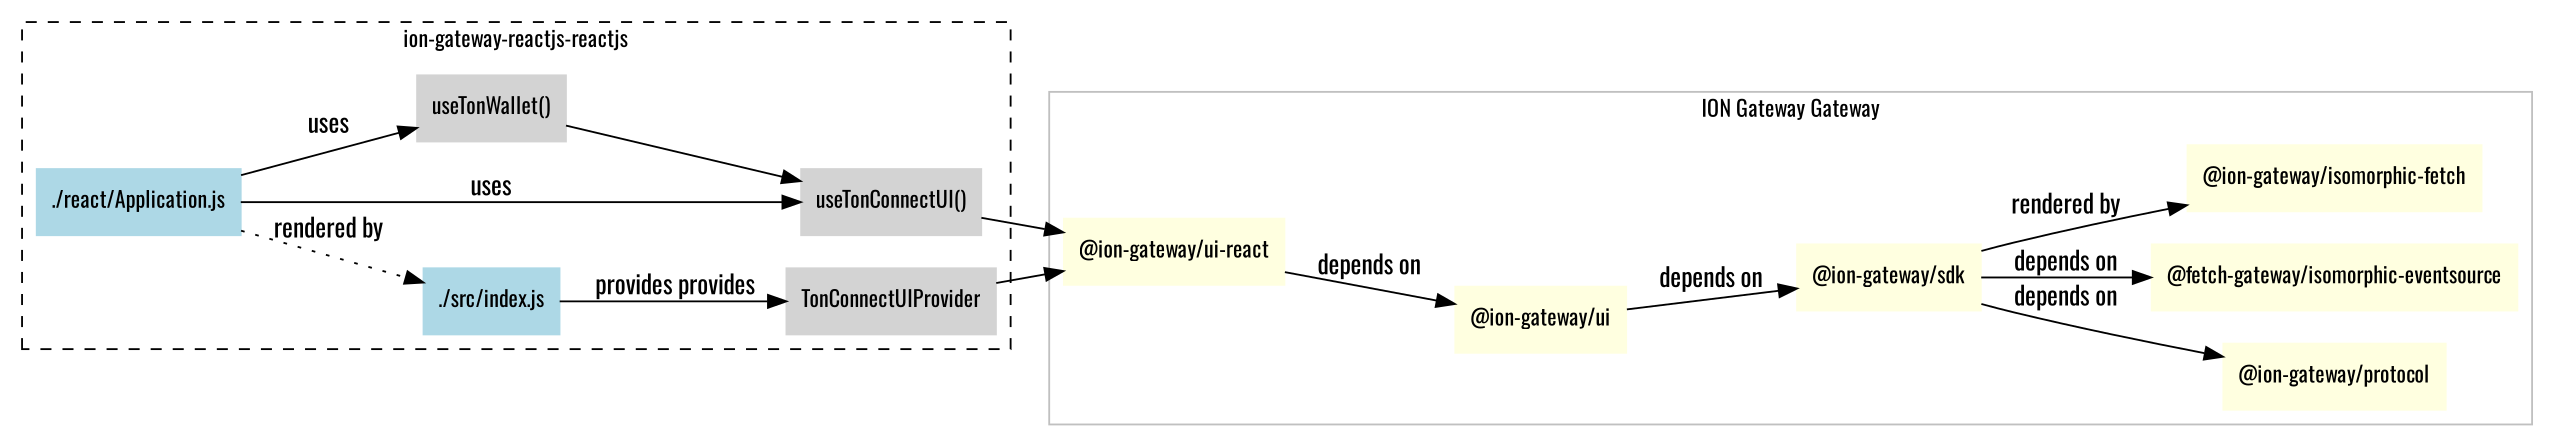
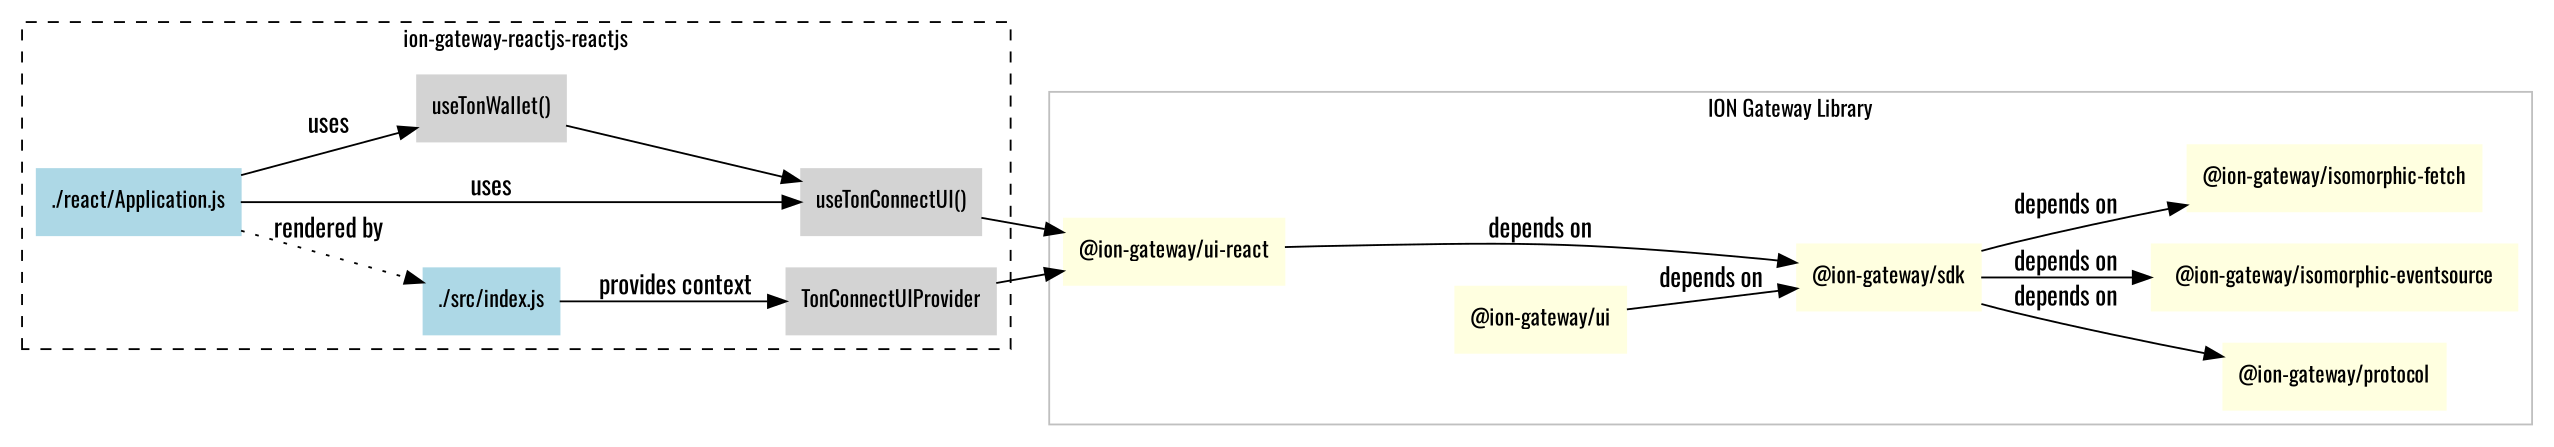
cluster "ION Gateway Gateway": label "ION Gateway Gateway" -> "ION Gateway Library"
edge "@ion-gateway/sdk" -> "@ion-gateway/isomorphic-fetch": label "rendered by" -> "depends on"
node "@fetch-gateway/isomorphic-eventsource": label "@fetch-gateway/isomorphic-eventsource" -> "@ion-gateway/isomorphic-eventsource"
edge "@ion-gateway/ui-react" -> "@ion-gateway/ui": now "@ion-gateway/ui-react" -> "@ion-gateway/sdk"
edge "./src/index.js" -> "TonConnectUIProvider": label "provides provides" -> "provides context"
